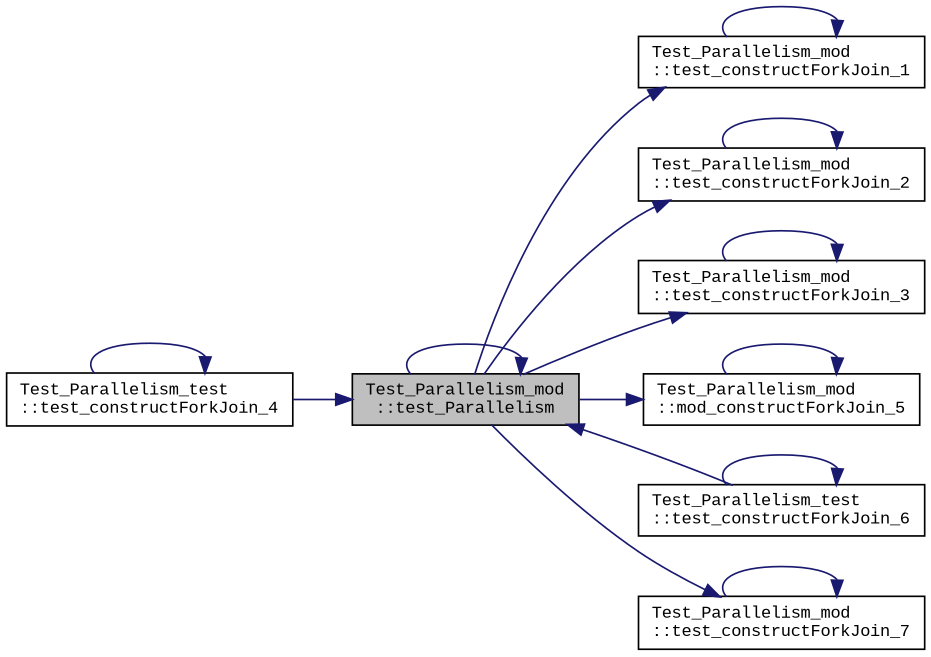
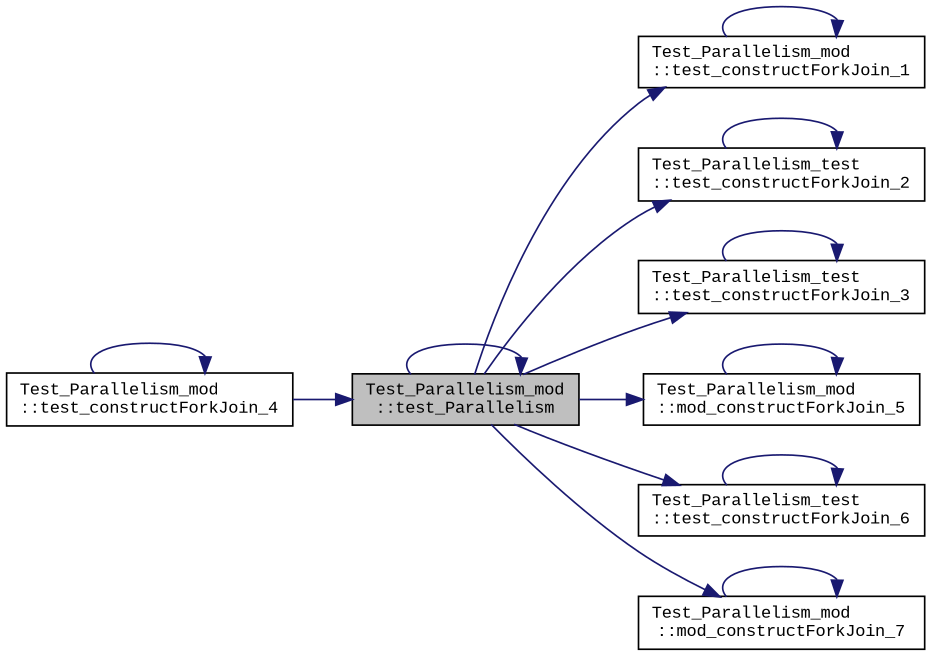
node "Test_Parallelism_mod ::test_constructForkJoin_2": label "Test_Parallelism_mod ::test_constructForkJoin_2" -> "Test_Parallelism_test ::test_constructForkJoin_2"
node "Test_Parallelism_mod ::test_constructForkJoin_3": label "Test_Parallelism_mod ::test_constructForkJoin_3" -> "Test_Parallelism_test ::test_constructForkJoin_3"
node "Test_Parallelism_test ::test_constructForkJoin_4": label "Test_Parallelism_test ::test_constructForkJoin_4" -> "Test_Parallelism_mod ::test_constructForkJoin_4"
edge "Test_Parallelism_test ::test_constructForkJoin_6" -> "Test_Parallelism_mod ::test_Parallelism": reversed
node "Test_Parallelism_mod ::test_constructForkJoin_7": label "Test_Parallelism_mod ::test_constructForkJoin_7" -> "Test_Parallelism_mod ::mod_constructForkJoin_7"
